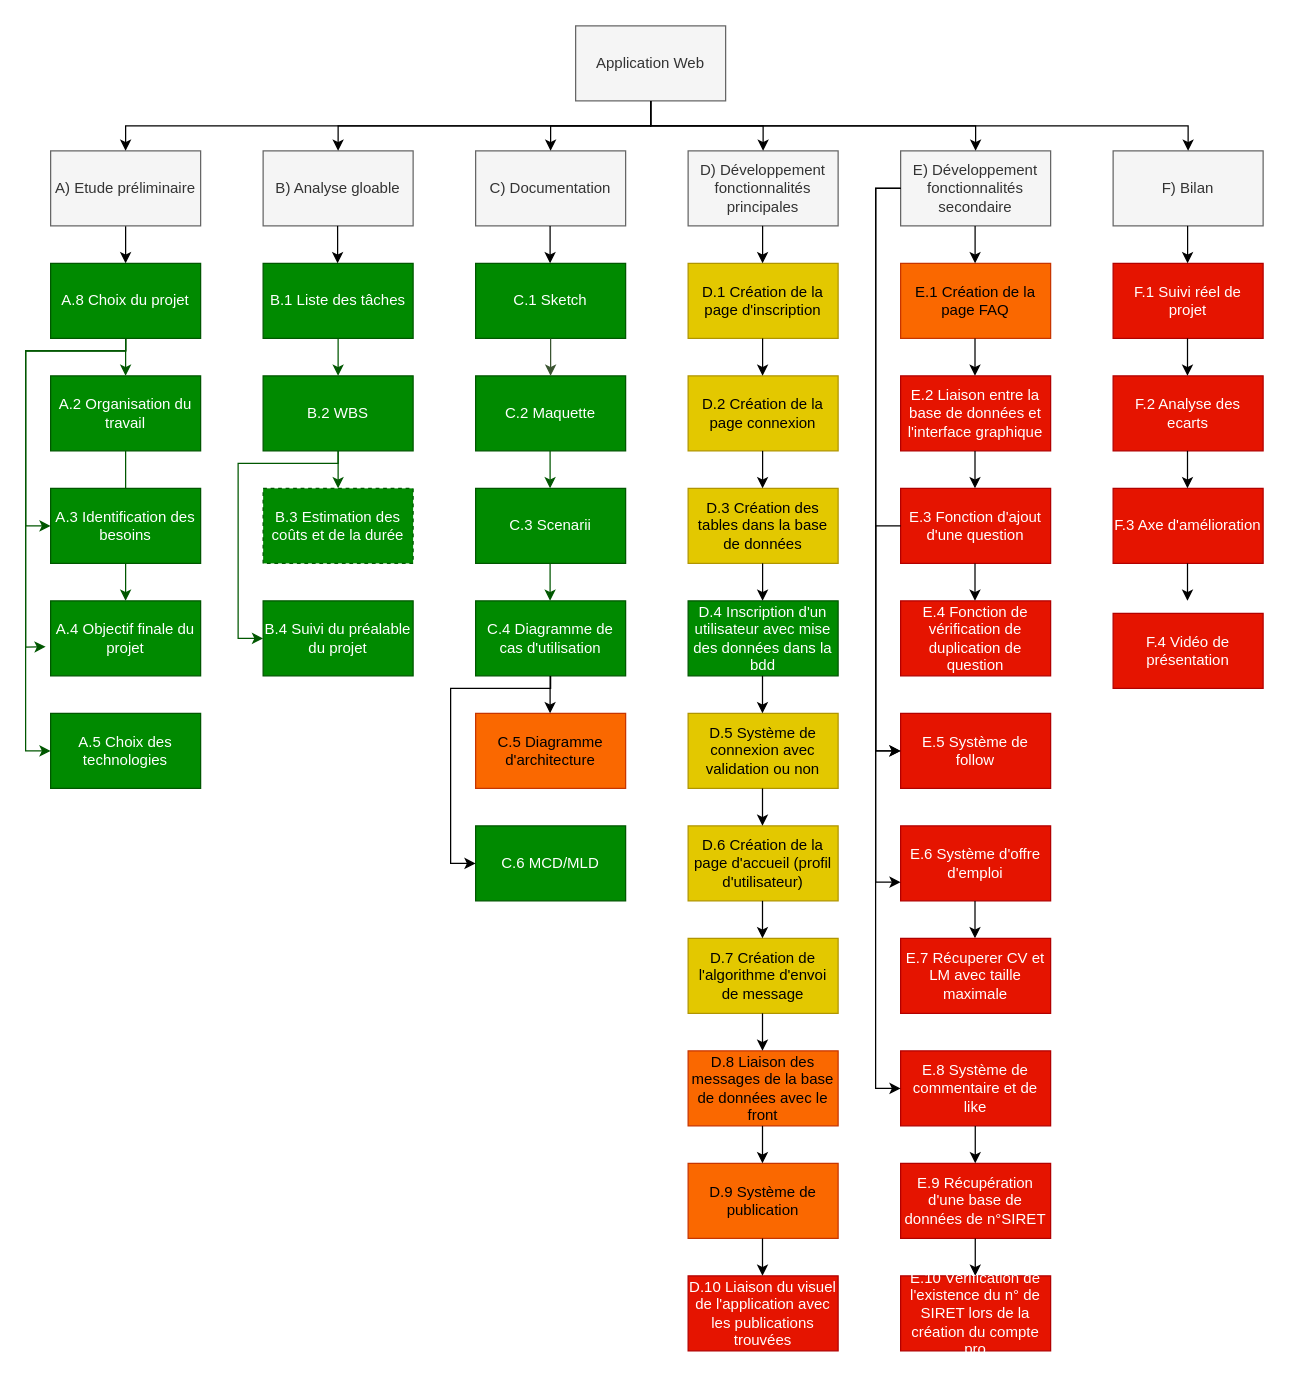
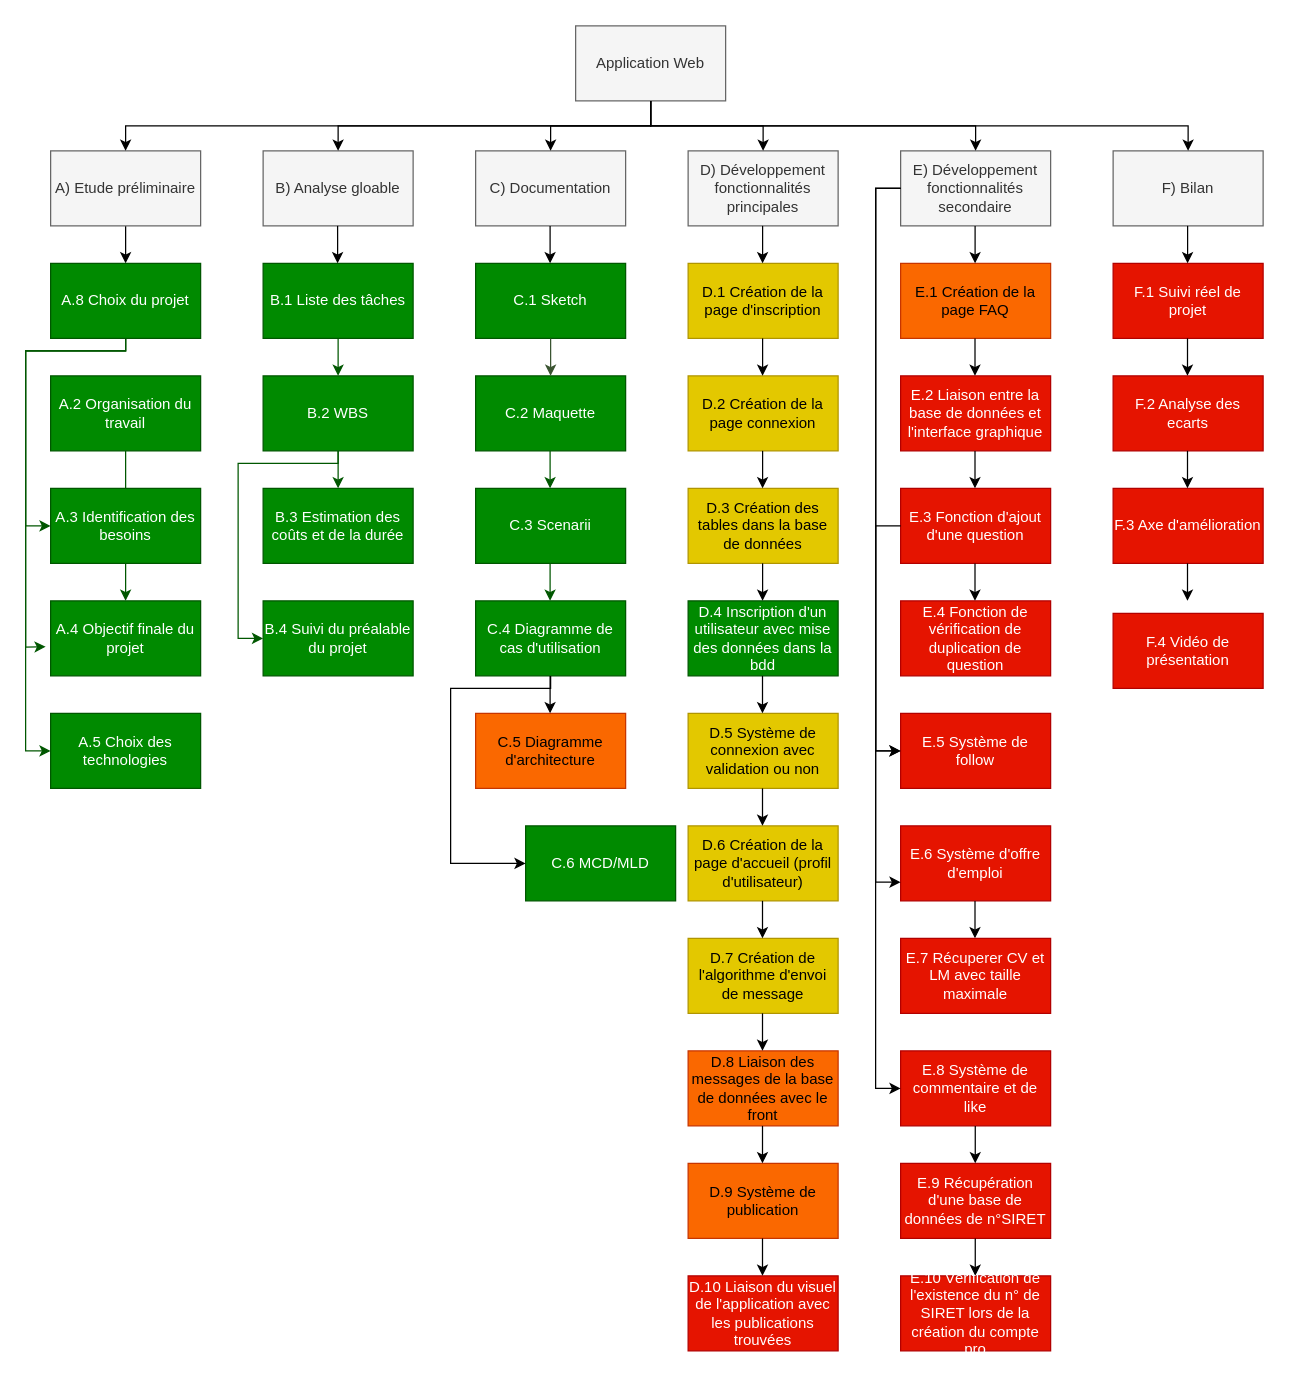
edge "A.8 Choix du projet" -> "A.2 Organisation du travail": removed
node "B.3 Estimation des coûts et de la durée": style dashed -> solid
node "C.6 MCD/MLD": moved (551, 863) -> (601, 863)
